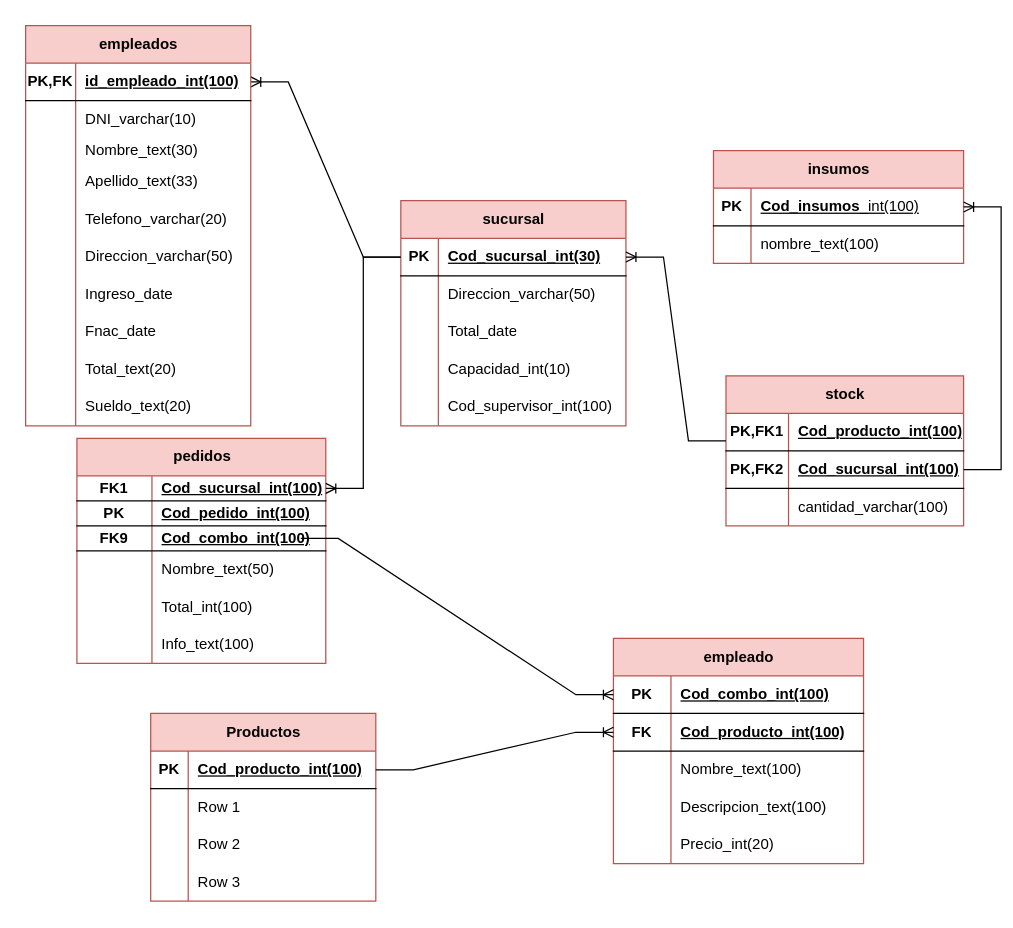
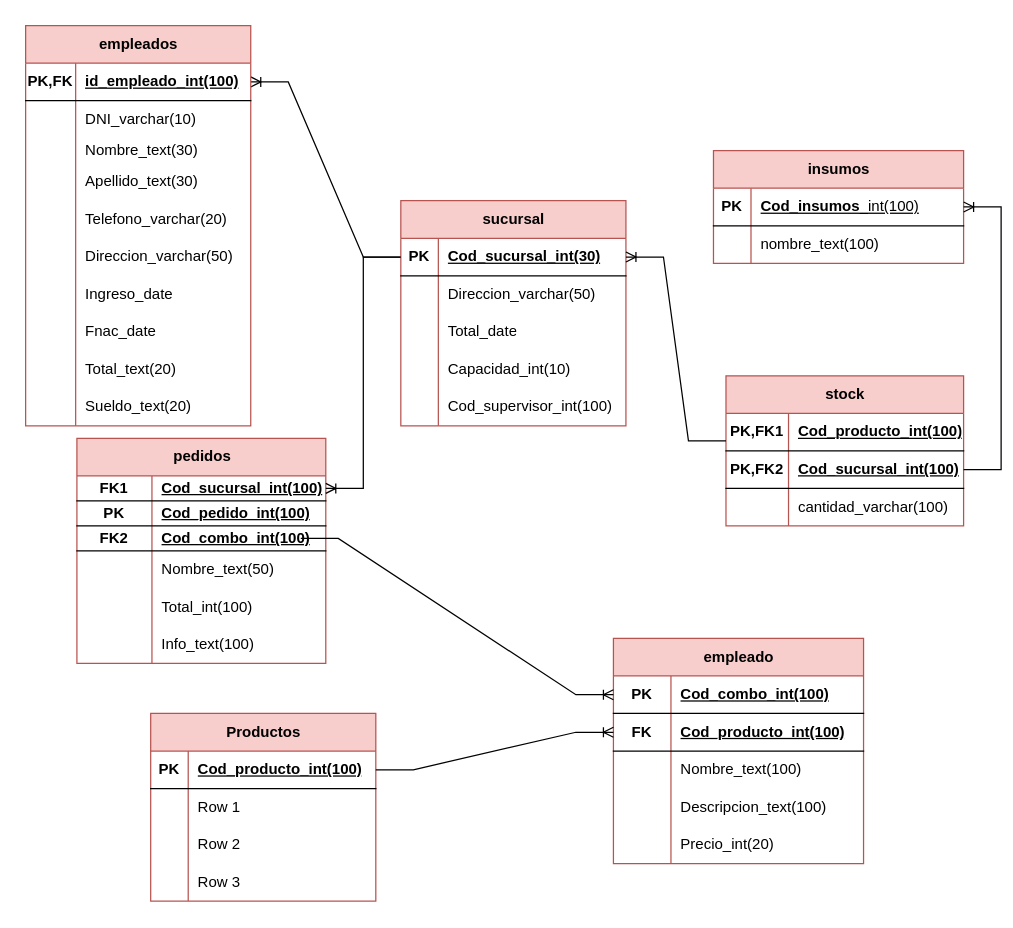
node "Apellido_text(33)": label "Apellido_text(33)" -> "Apellido_text(30)"
node "FK9": label "FK9" -> "FK2"
